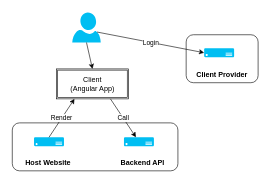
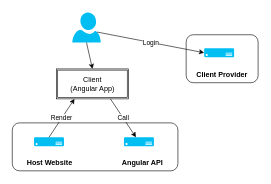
node "Host Website Backend API": label "Host Website Backend API" -> "Host Website Angular API"
